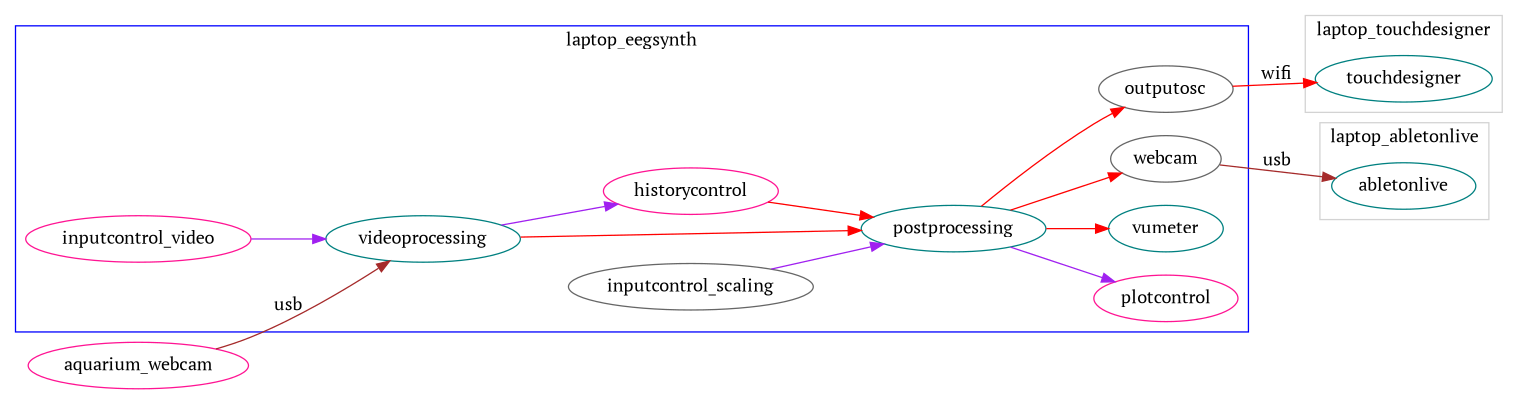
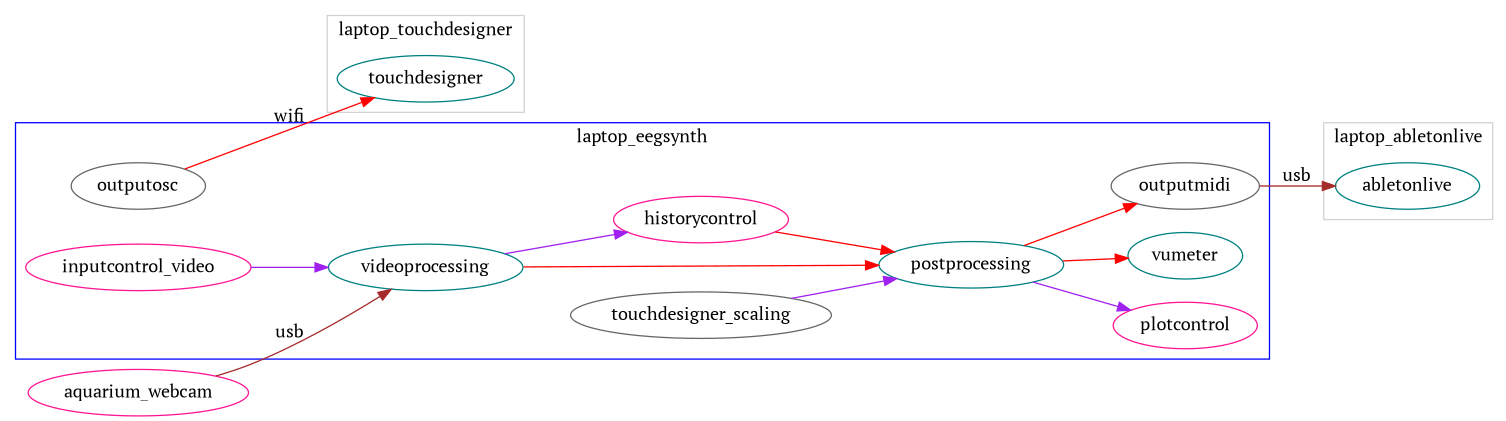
edge "postprocessing" -> "outputosc": removed
node "webcam": label "webcam" -> "outputmidi"
node "inputcontrol_scaling": label "inputcontrol_scaling" -> "touchdesigner_scaling"
